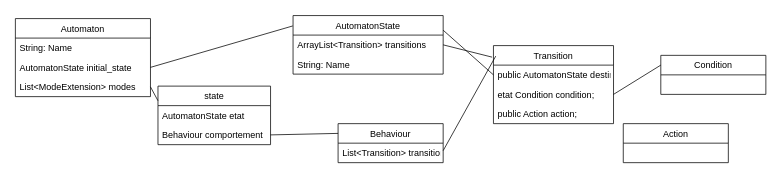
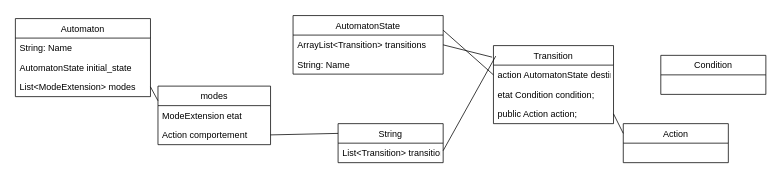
edge "AutomatonState" -- "AutomatonState initial_state": removed
node "public AutomatonState destination;": label "public AutomatonState destination;" -> "action AutomatonState destination;"
edge "Condition" -- "etat Condition condition;": removed
node "state": label "state" -> "modes"
node "AutomatonState etat": label "AutomatonState etat" -> "ModeExtension etat"
edge "public Action action;" -- "Action": added
node "Behaviour": label "Behaviour" -> "String"
node "Behaviour comportement": label "Behaviour comportement" -> "Action comportement"
